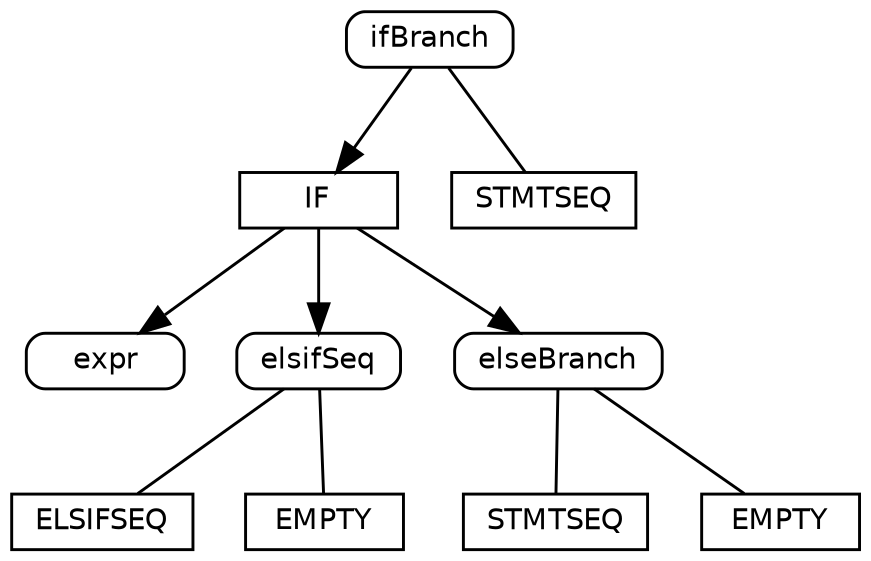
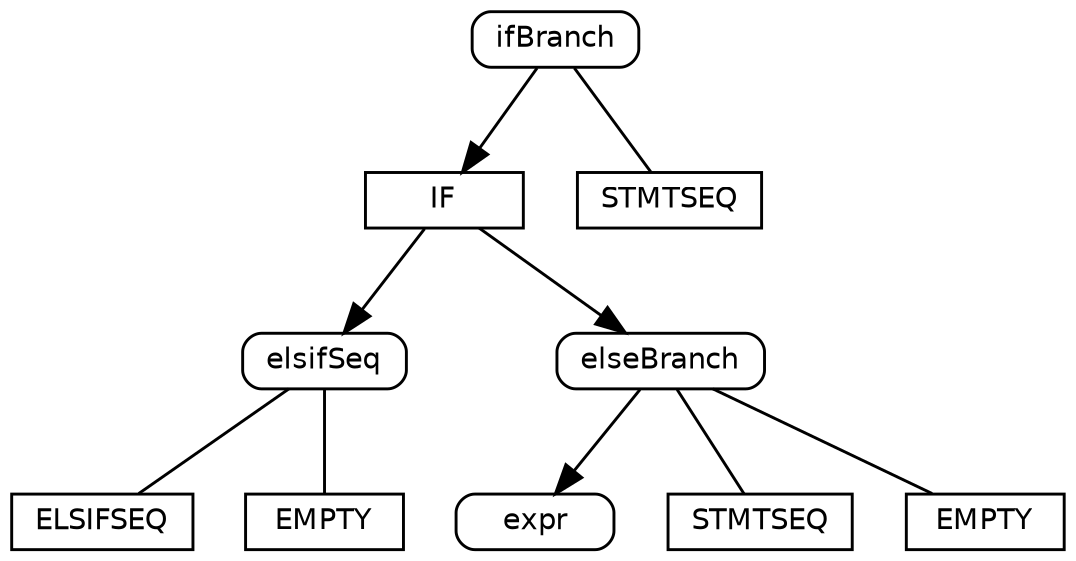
edge "IF" -> "expr": now "elseBranch" -> "expr"
